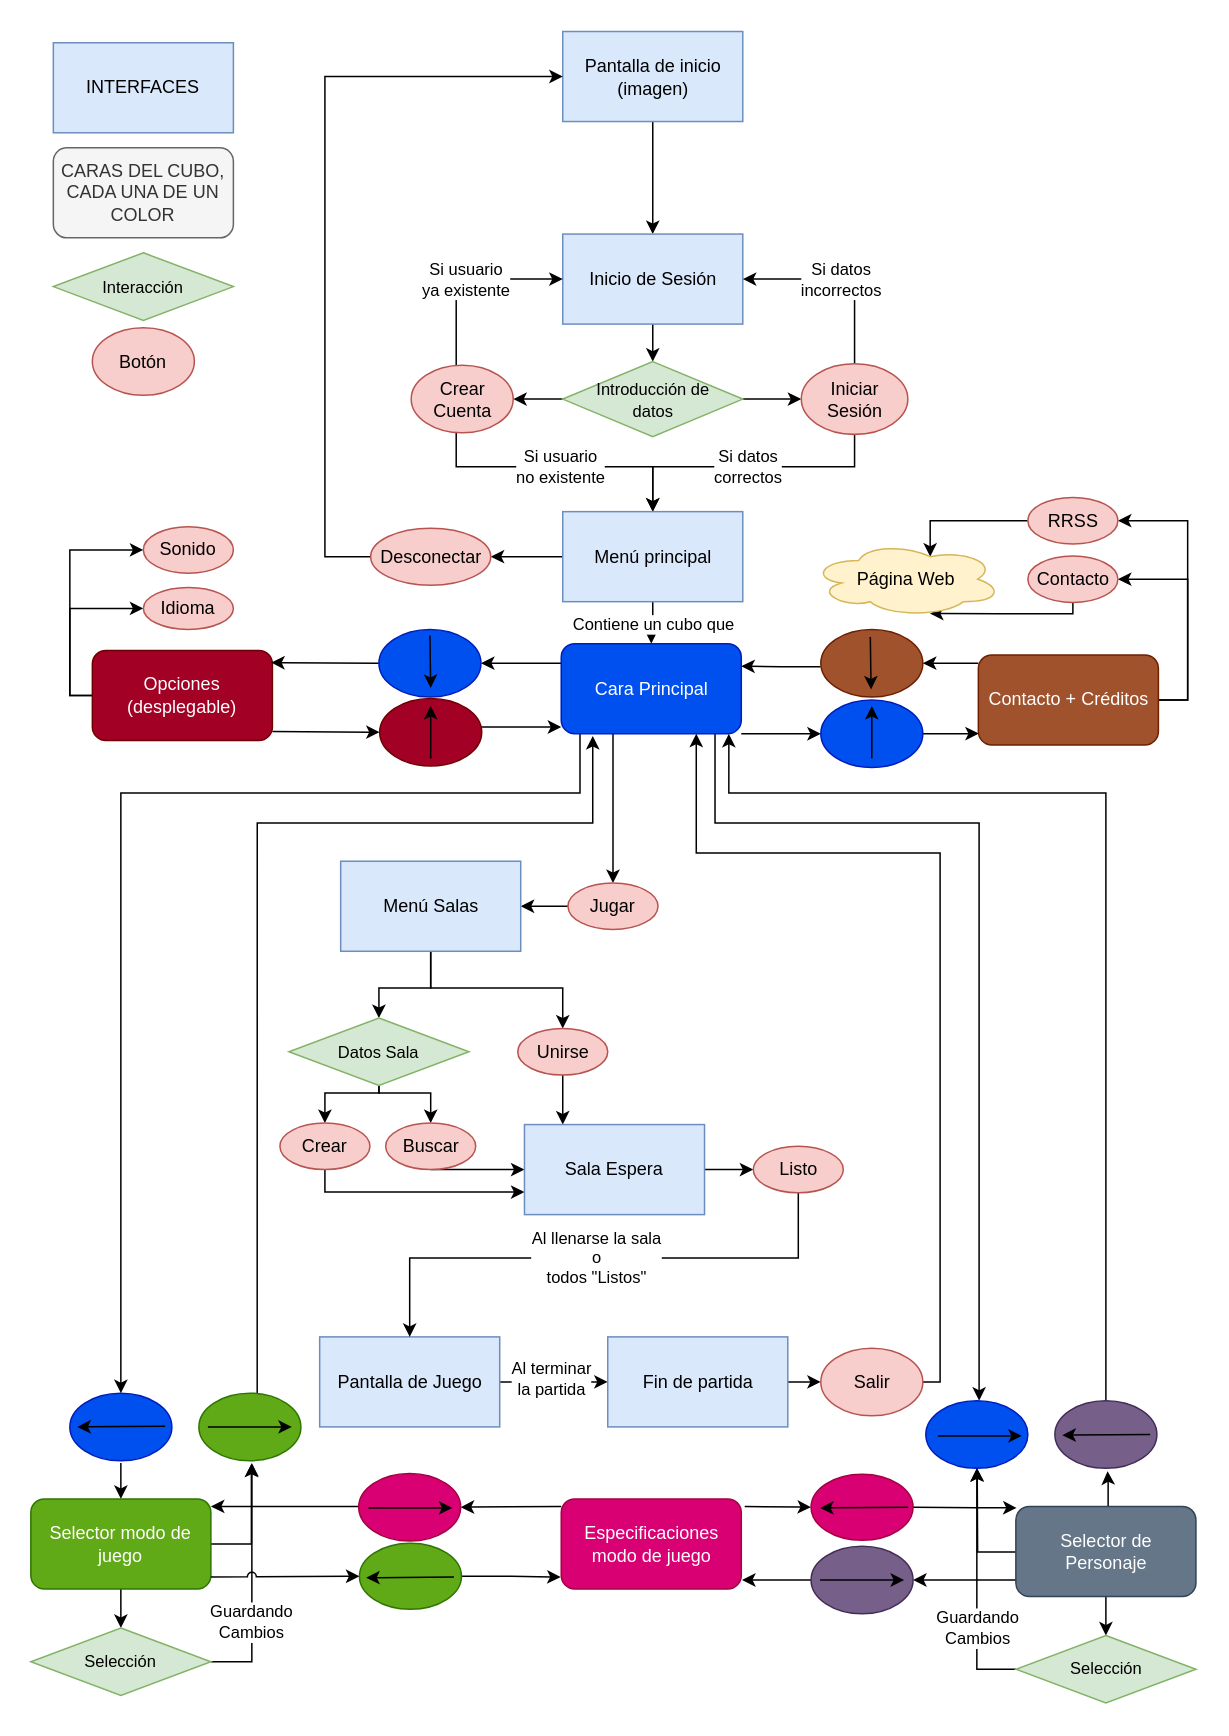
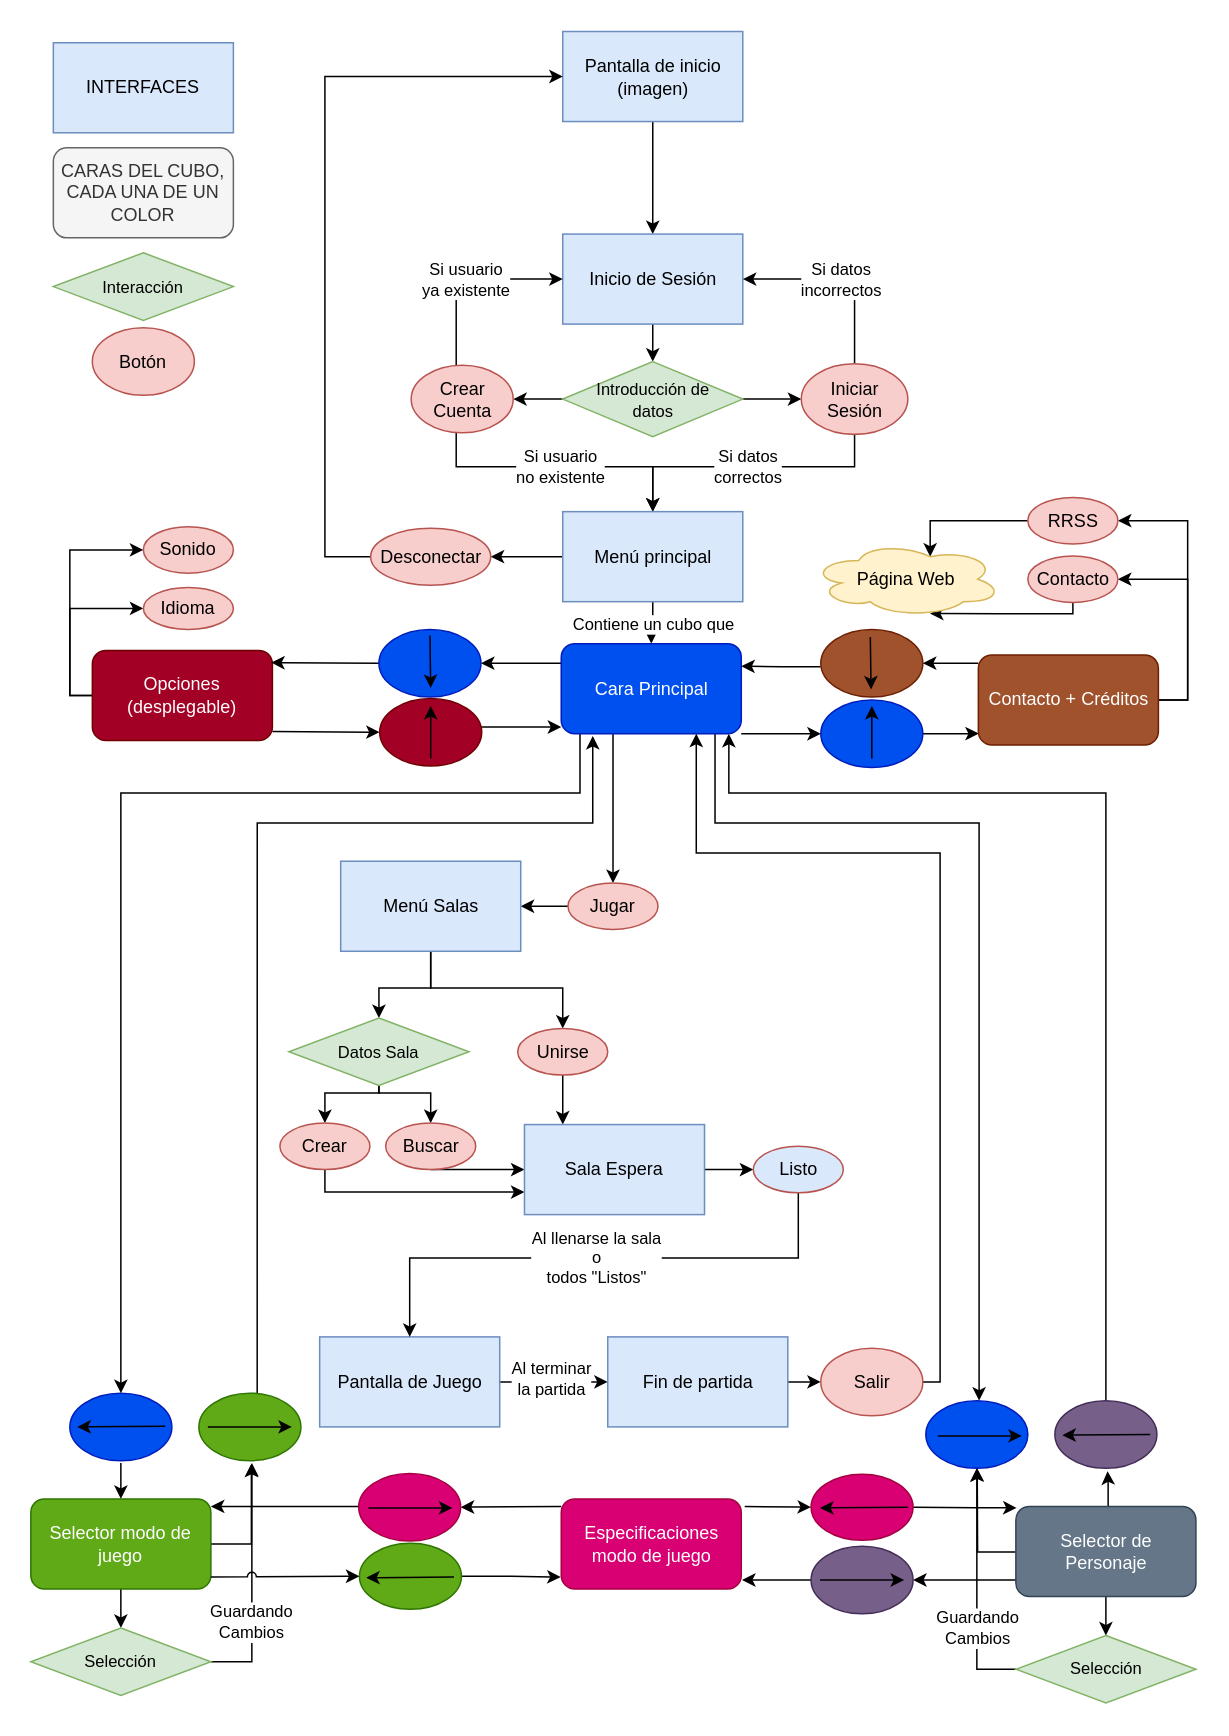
node "Listo": fillcolor #f8cecc -> #dae8fc
